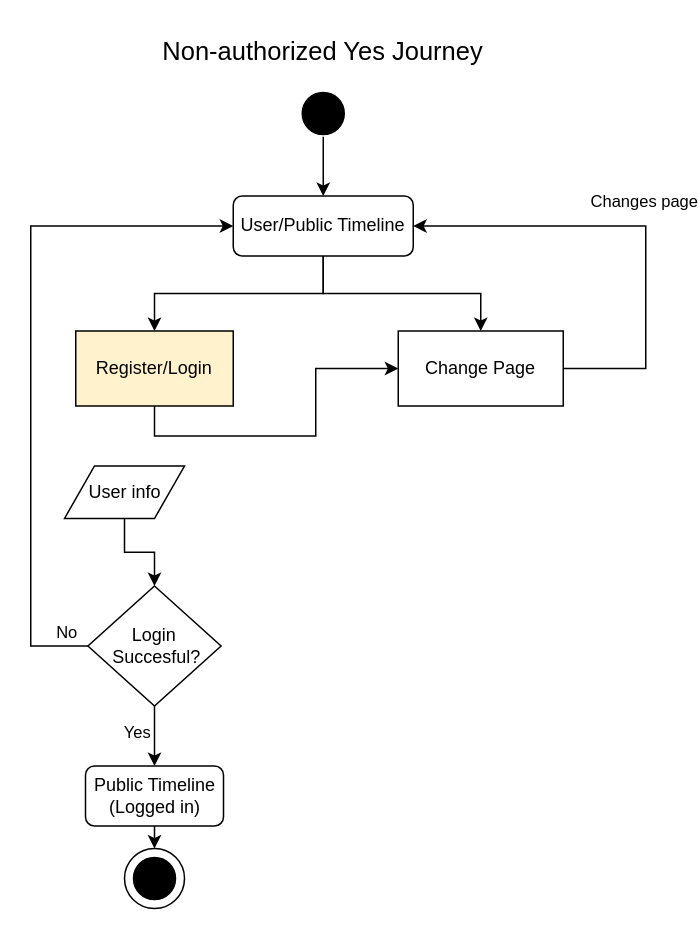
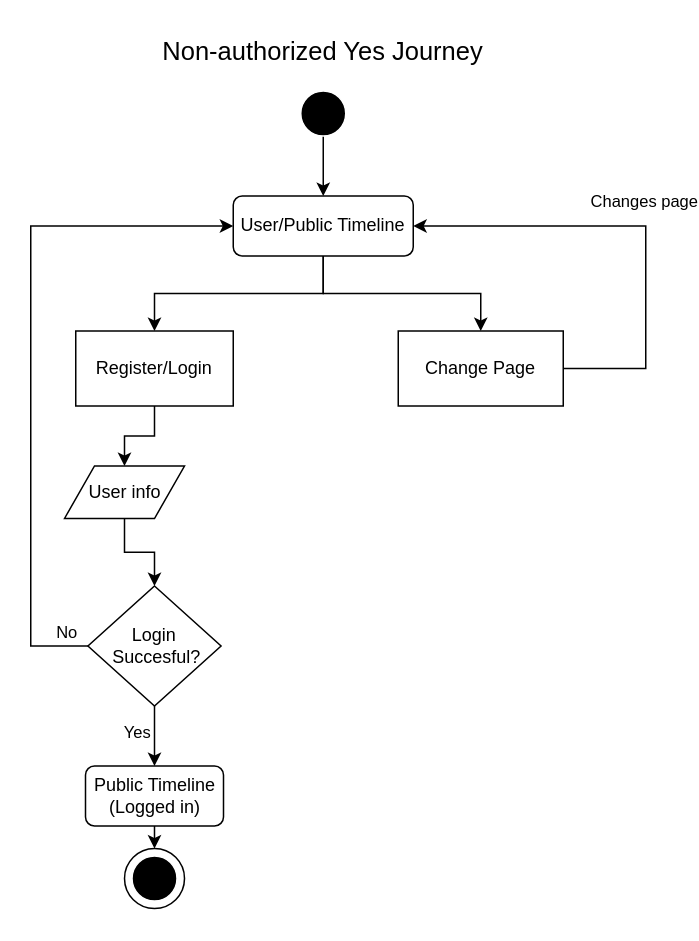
node "Register/Login": fillcolor #fff2cc -> #ffffff
edge "Register/Login" -> "Change Page": now "Register/Login" -> "User info"
